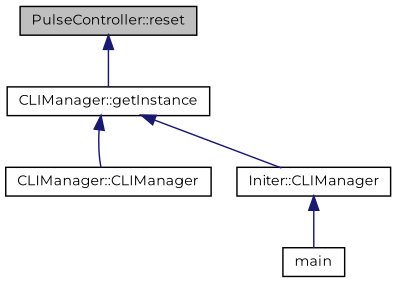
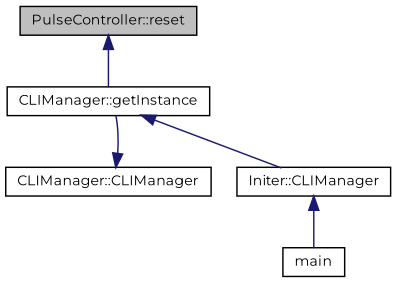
edge "CLIManager::CLIManager" -> "CLIManager::getInstance": reversed
